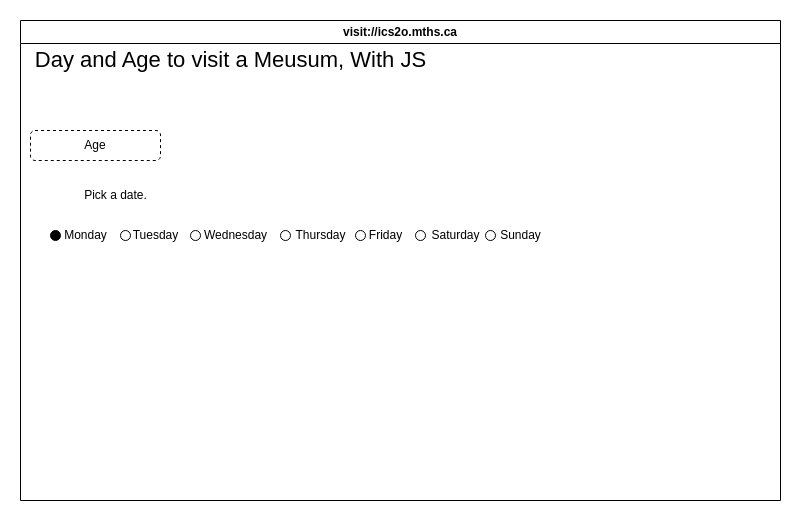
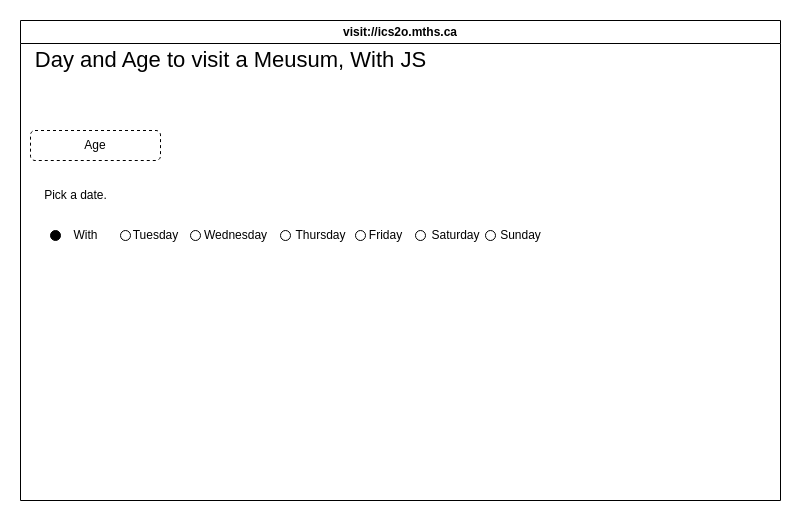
node "Pick a date.": moved (116, 196) -> (76, 196)
node "Monday": label "Monday" -> "With"
